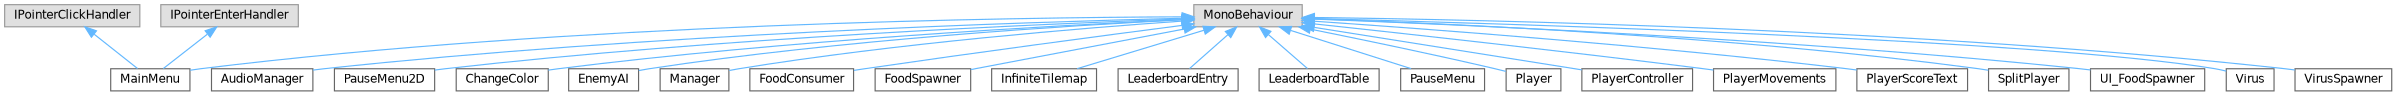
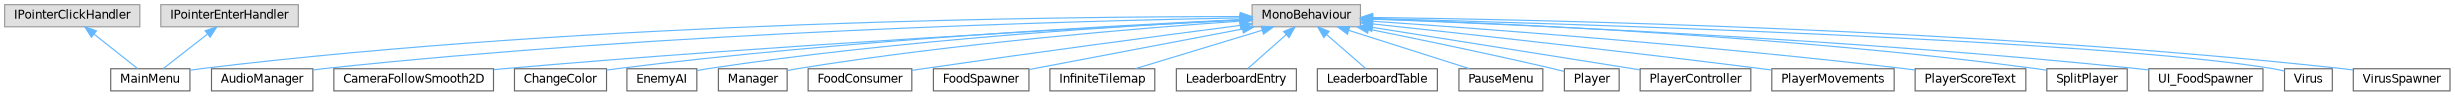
node "PauseMenu2D": label "PauseMenu2D" -> "CameraFollowSmooth2D"
